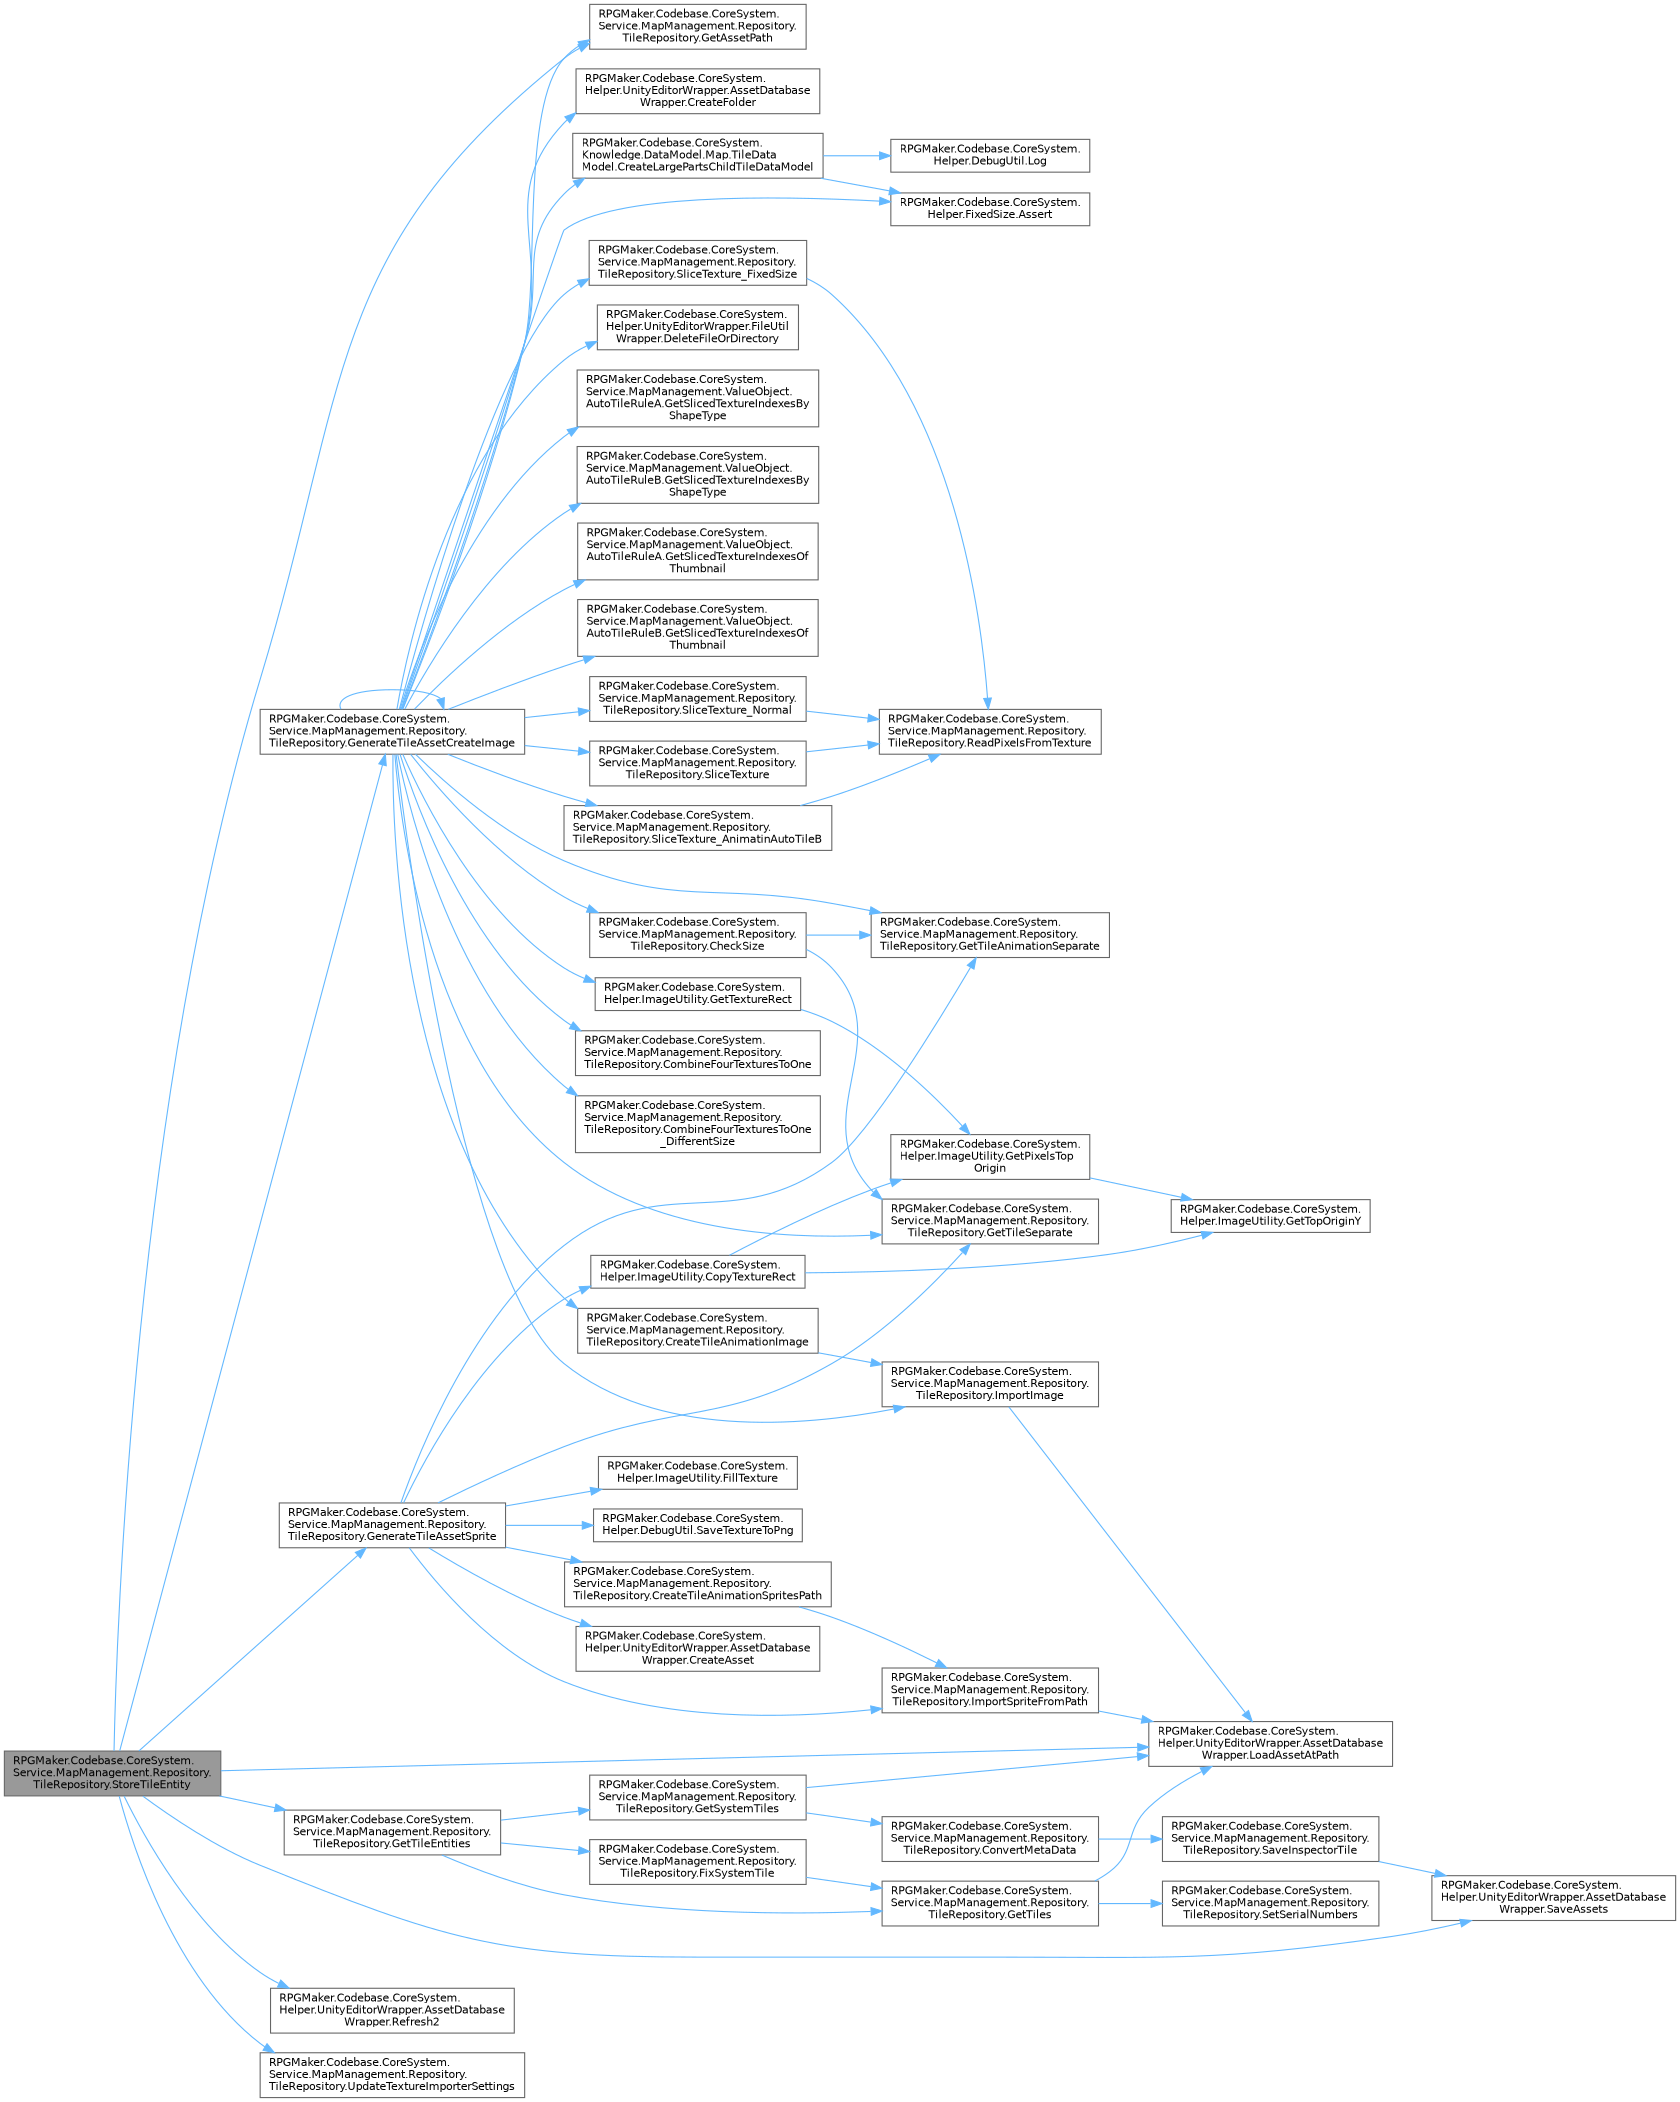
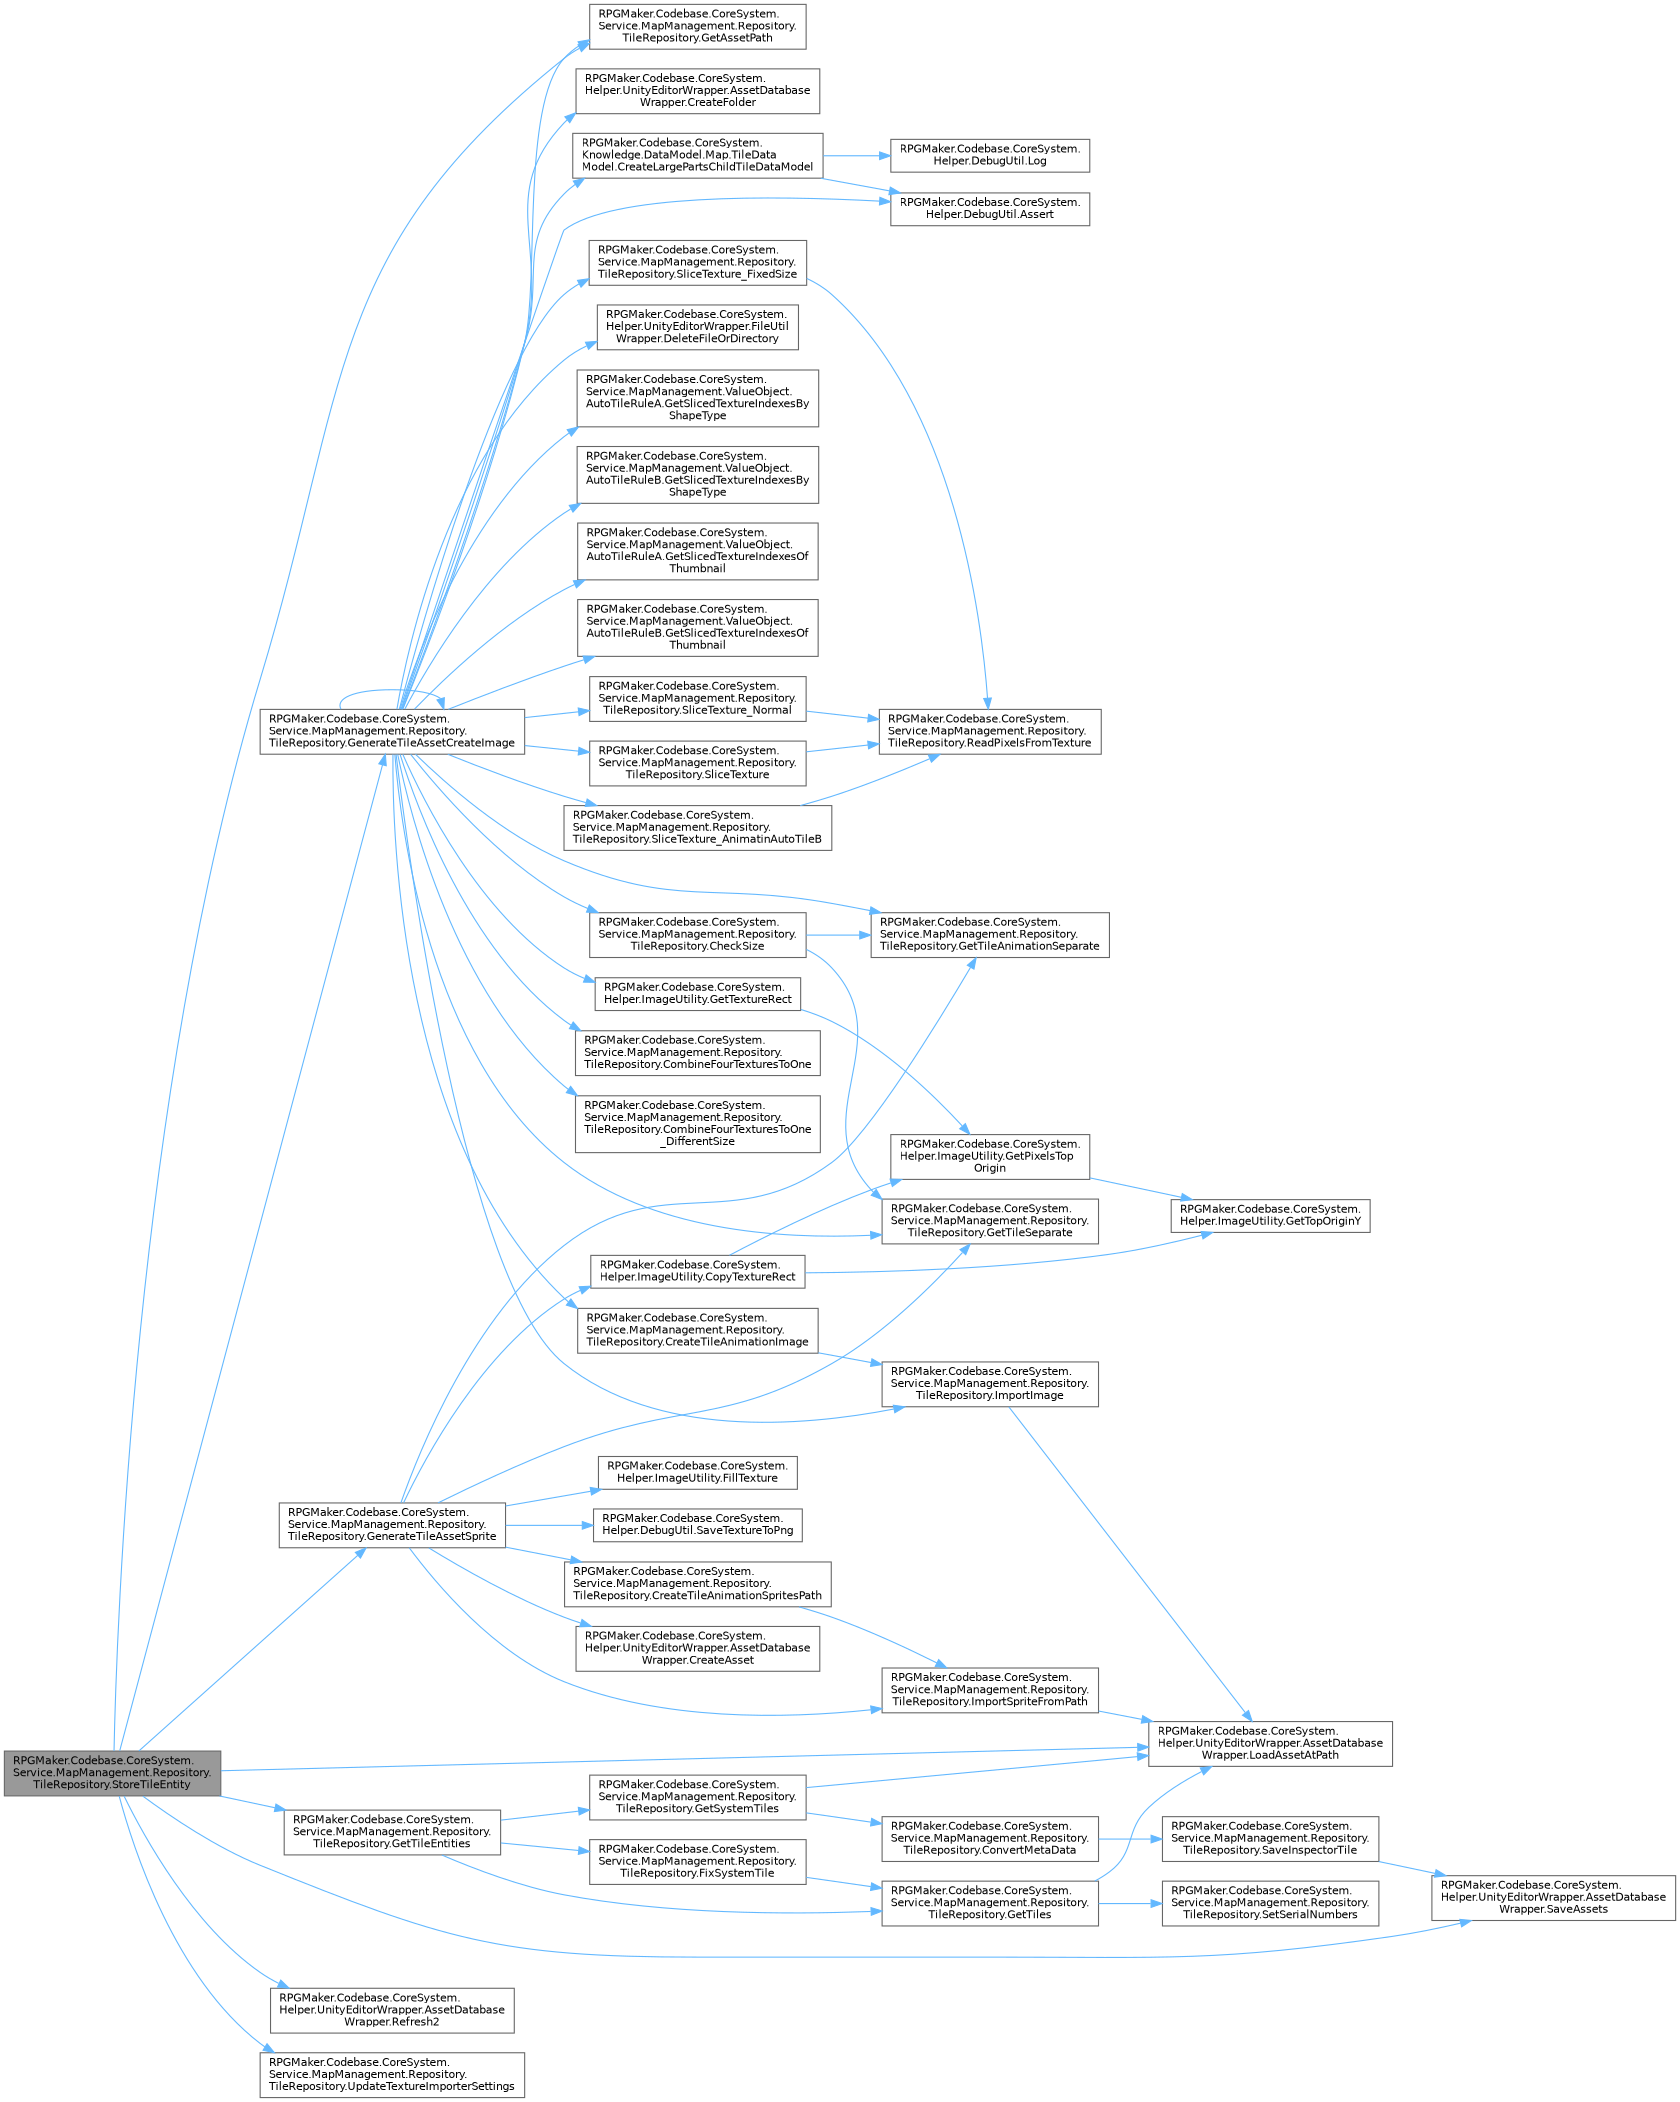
node "RPGMaker.Codebase.CoreSystem. Helper.FixedSize.Assert": label "RPGMaker.Codebase.CoreSystem. Helper.FixedSize.Assert" -> "RPGMaker.Codebase.CoreSystem. Helper.DebugUtil.Assert"
